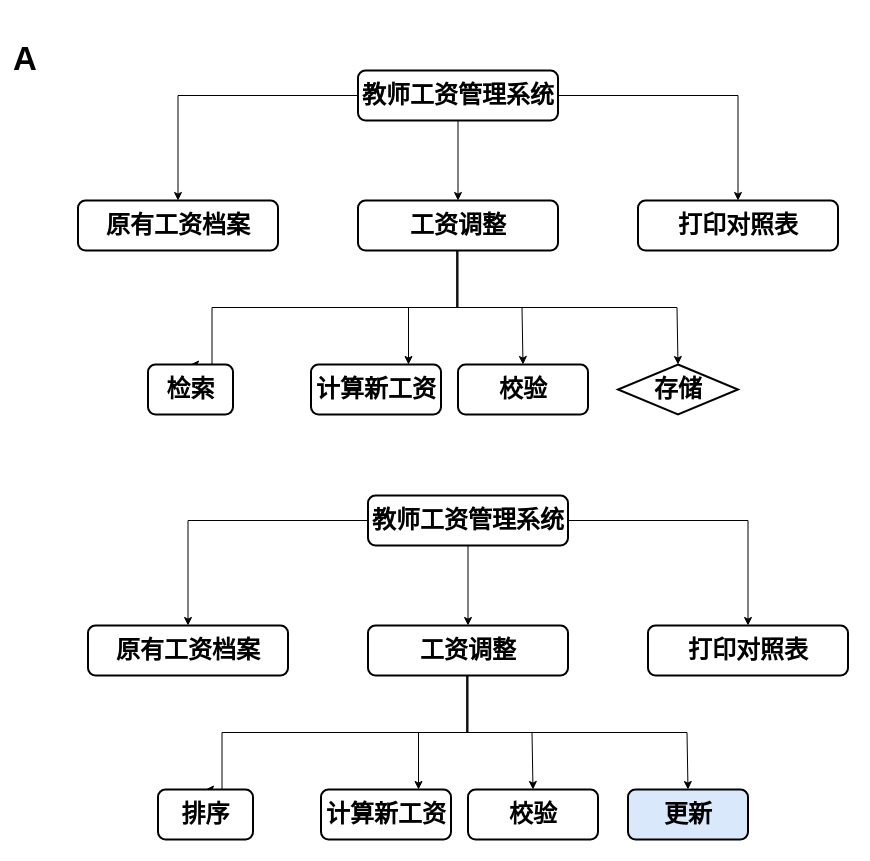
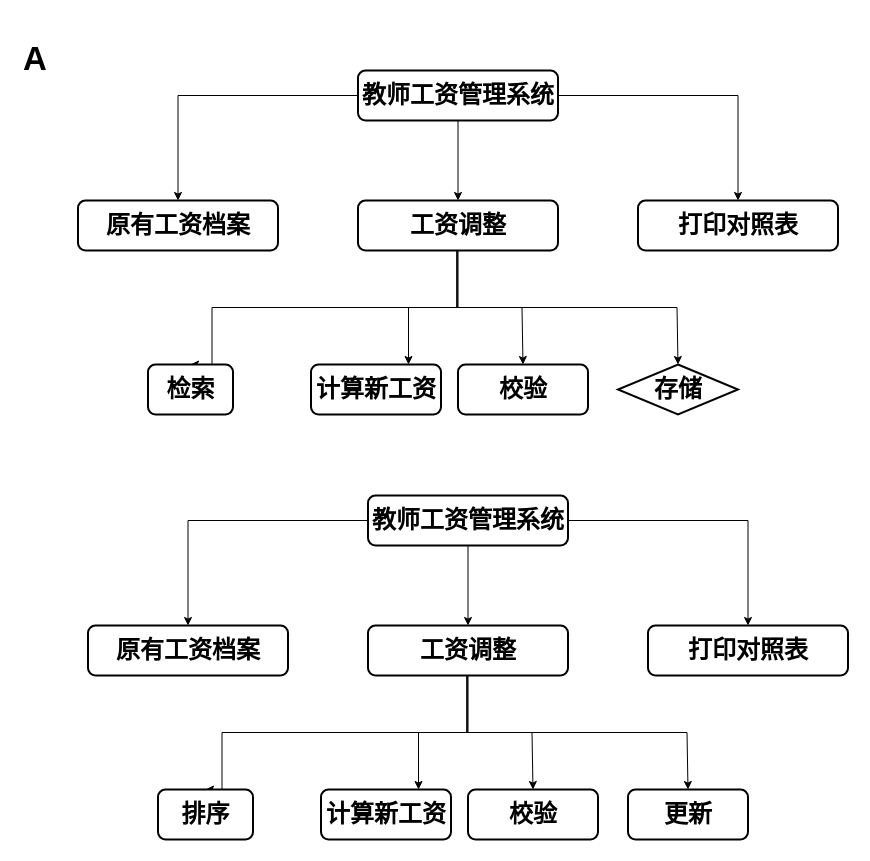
node "A": moved (31, 46) -> (41, 46)
node "更新": fillcolor #dae8fc -> #ffffff
